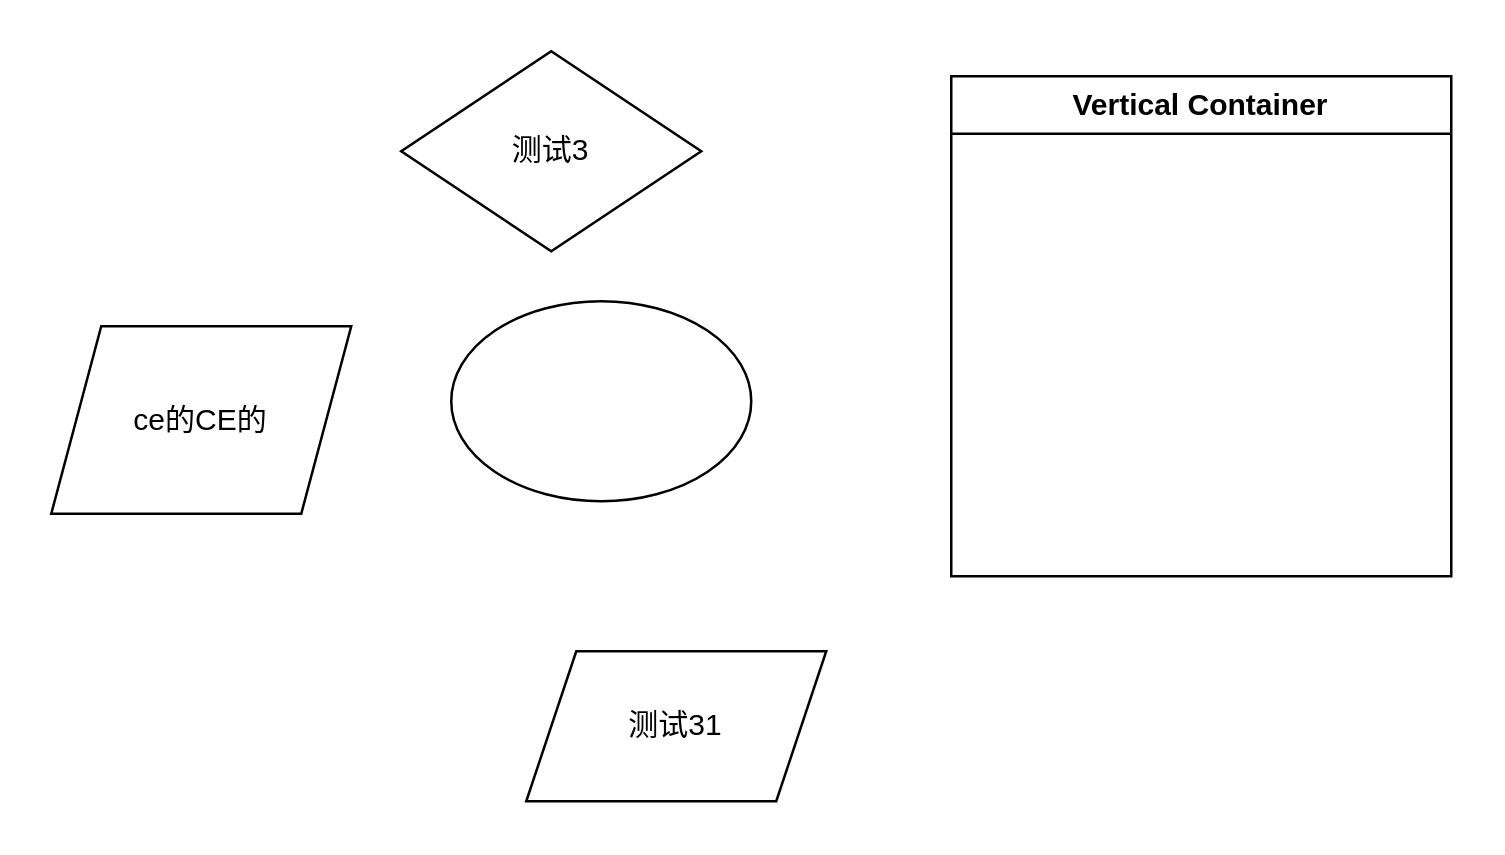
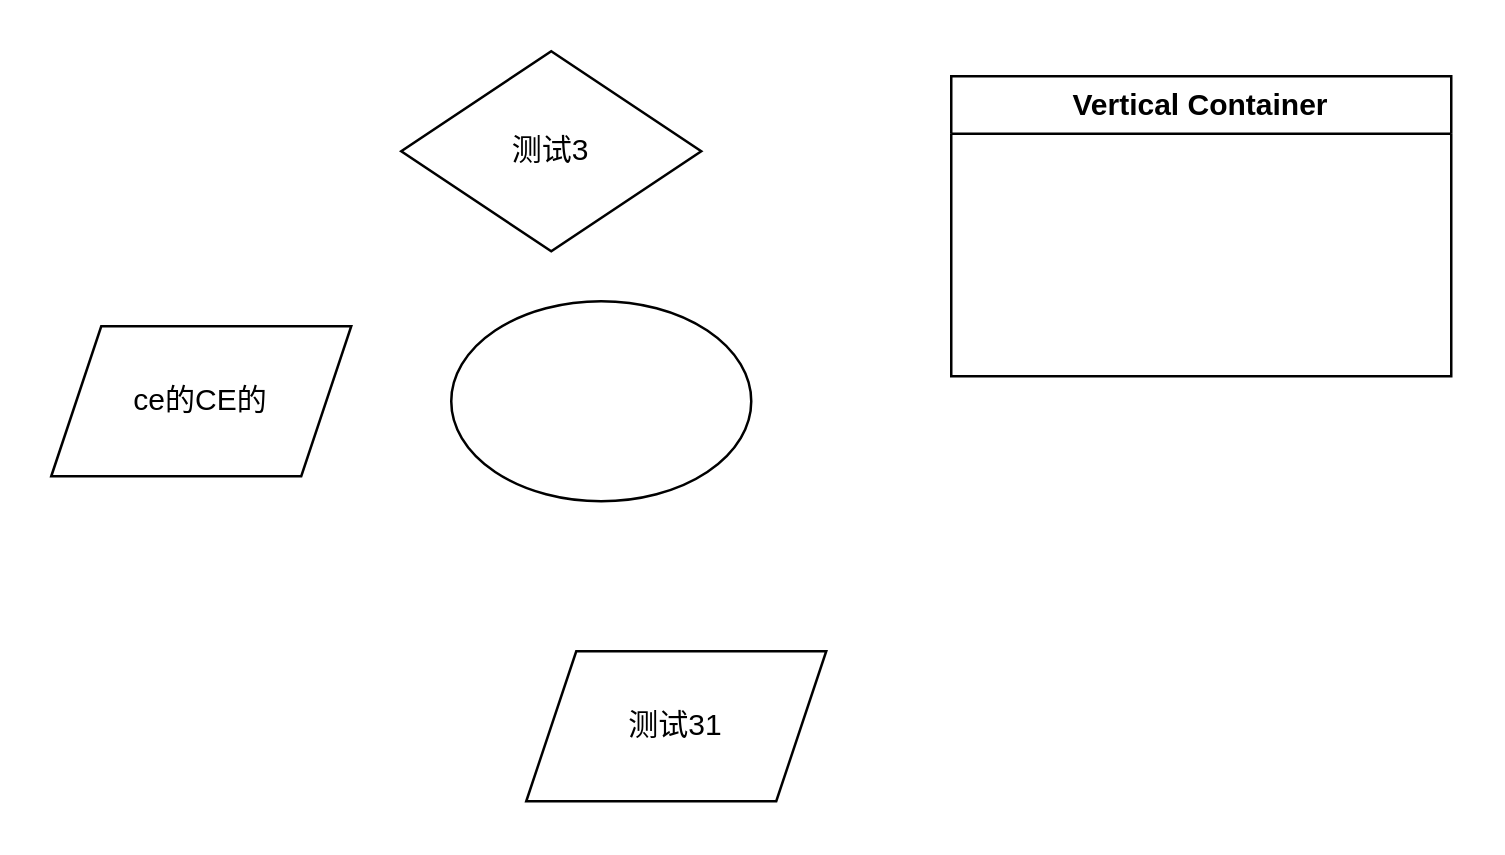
node "Vertical Container": size 500x500 -> 500x300
node "ce的CE的": size 300x188 -> 300x150
